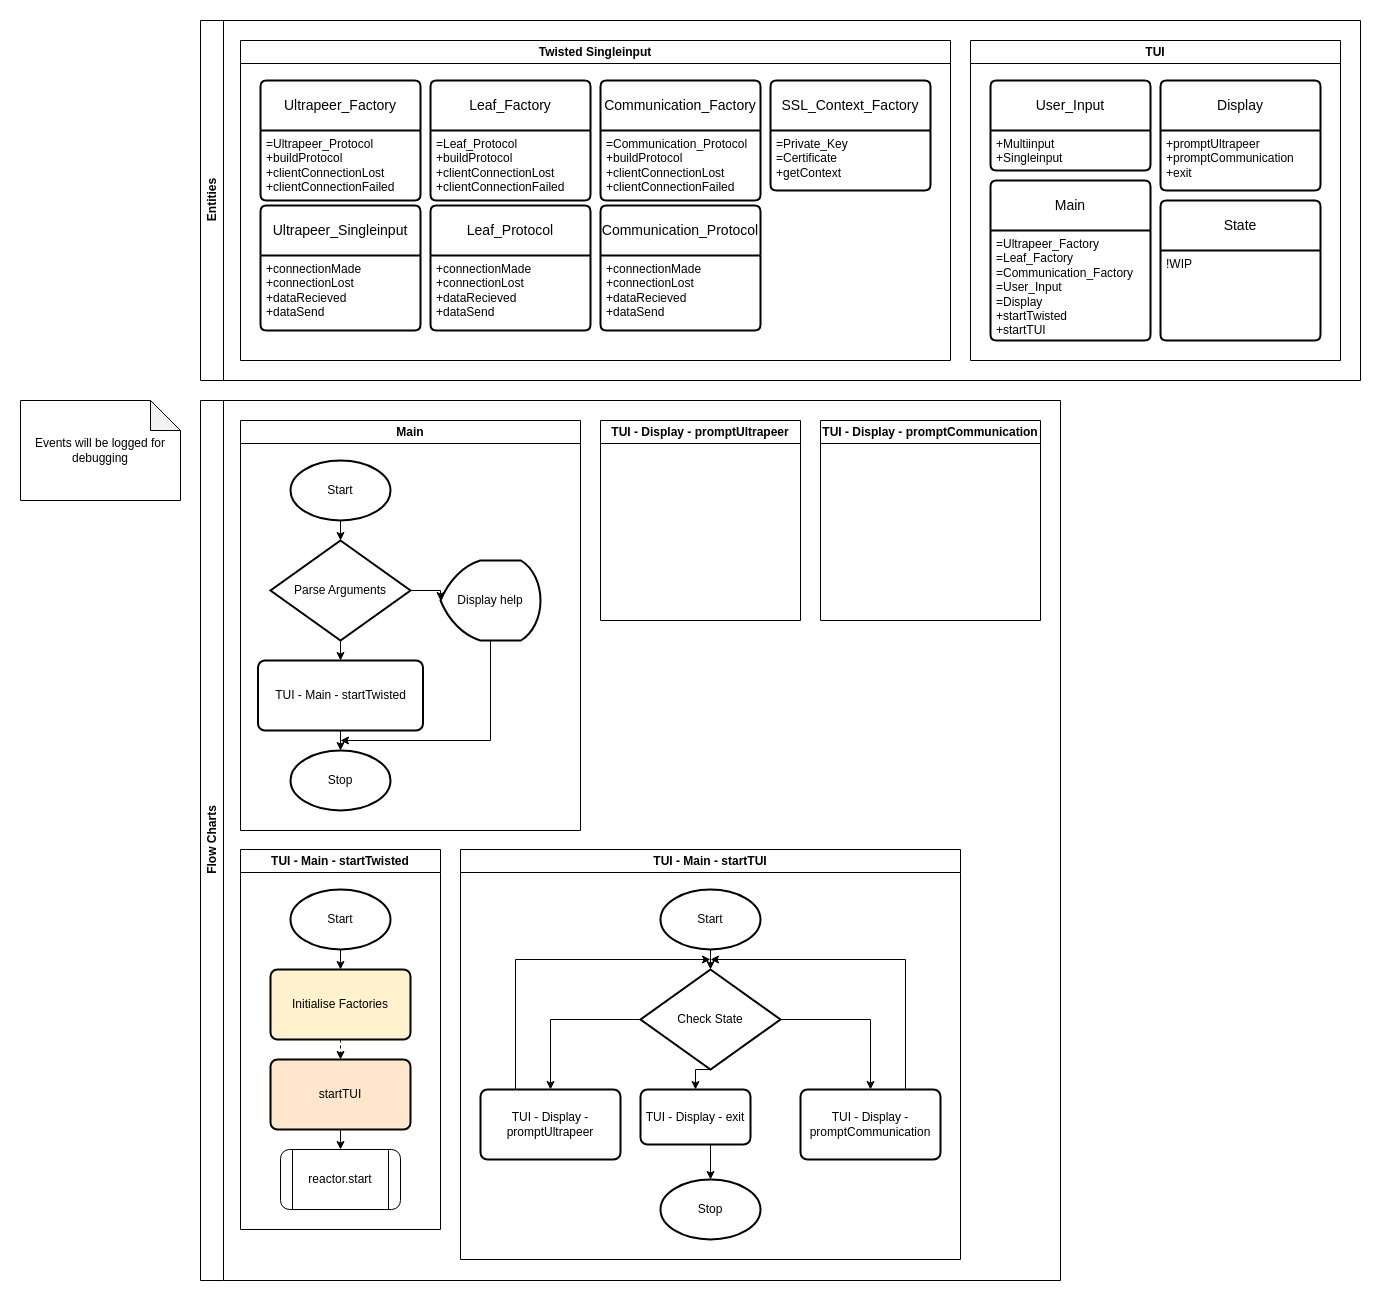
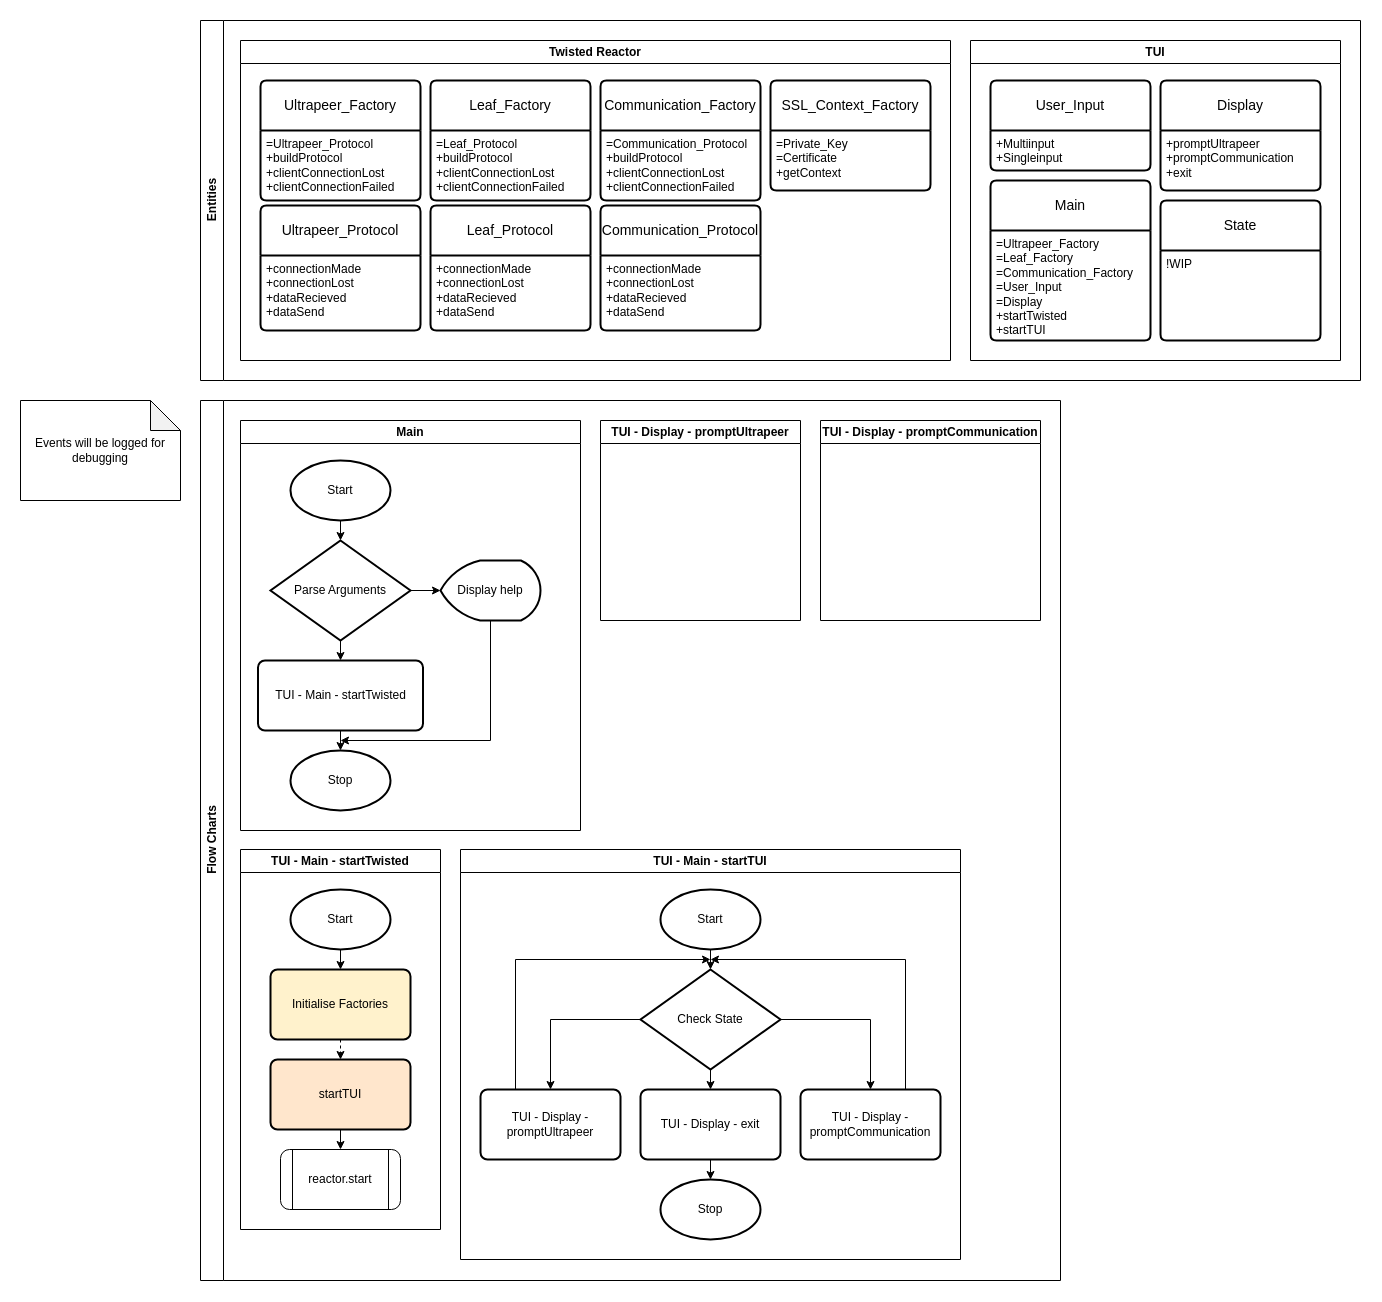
node "Twisted Singleinput": label "Twisted Singleinput" -> "Twisted Reactor"
node "Ultrapeer_Singleinput": label "Ultrapeer_Singleinput" -> "Ultrapeer_Protocol"
node "Display help": size 100x80 -> 100x60
node "TUI - Display - exit": size 110x55 -> 140x70
